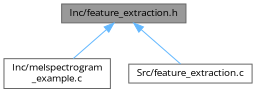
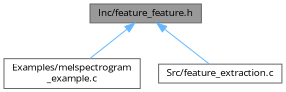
node "Inc/feature_extraction.h": label "Inc/feature_extraction.h" -> "Inc/feature_feature.h"
node "Inc/melspectrogram _example.c": label "Inc/melspectrogram _example.c" -> "Examples/melspectrogram _example.c"
